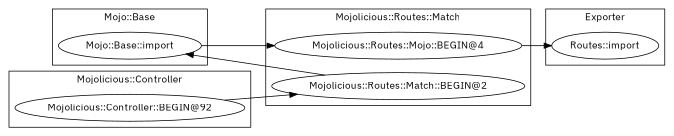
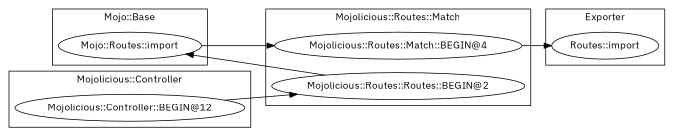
node "Mojo::Base::import": label "Mojo::Base::import" -> "Mojo::Routes::import"
node "Mojolicious::Routes::Mojo::BEGIN@4": label "Mojolicious::Routes::Mojo::BEGIN@4" -> "Mojolicious::Routes::Match::BEGIN@4"
node "Mojolicious::Routes::Match::BEGIN@2": label "Mojolicious::Routes::Match::BEGIN@2" -> "Mojolicious::Routes::Routes::BEGIN@2"
node "Mojolicious::Controller::BEGIN@92": label "Mojolicious::Controller::BEGIN@92" -> "Mojolicious::Controller::BEGIN@12"
